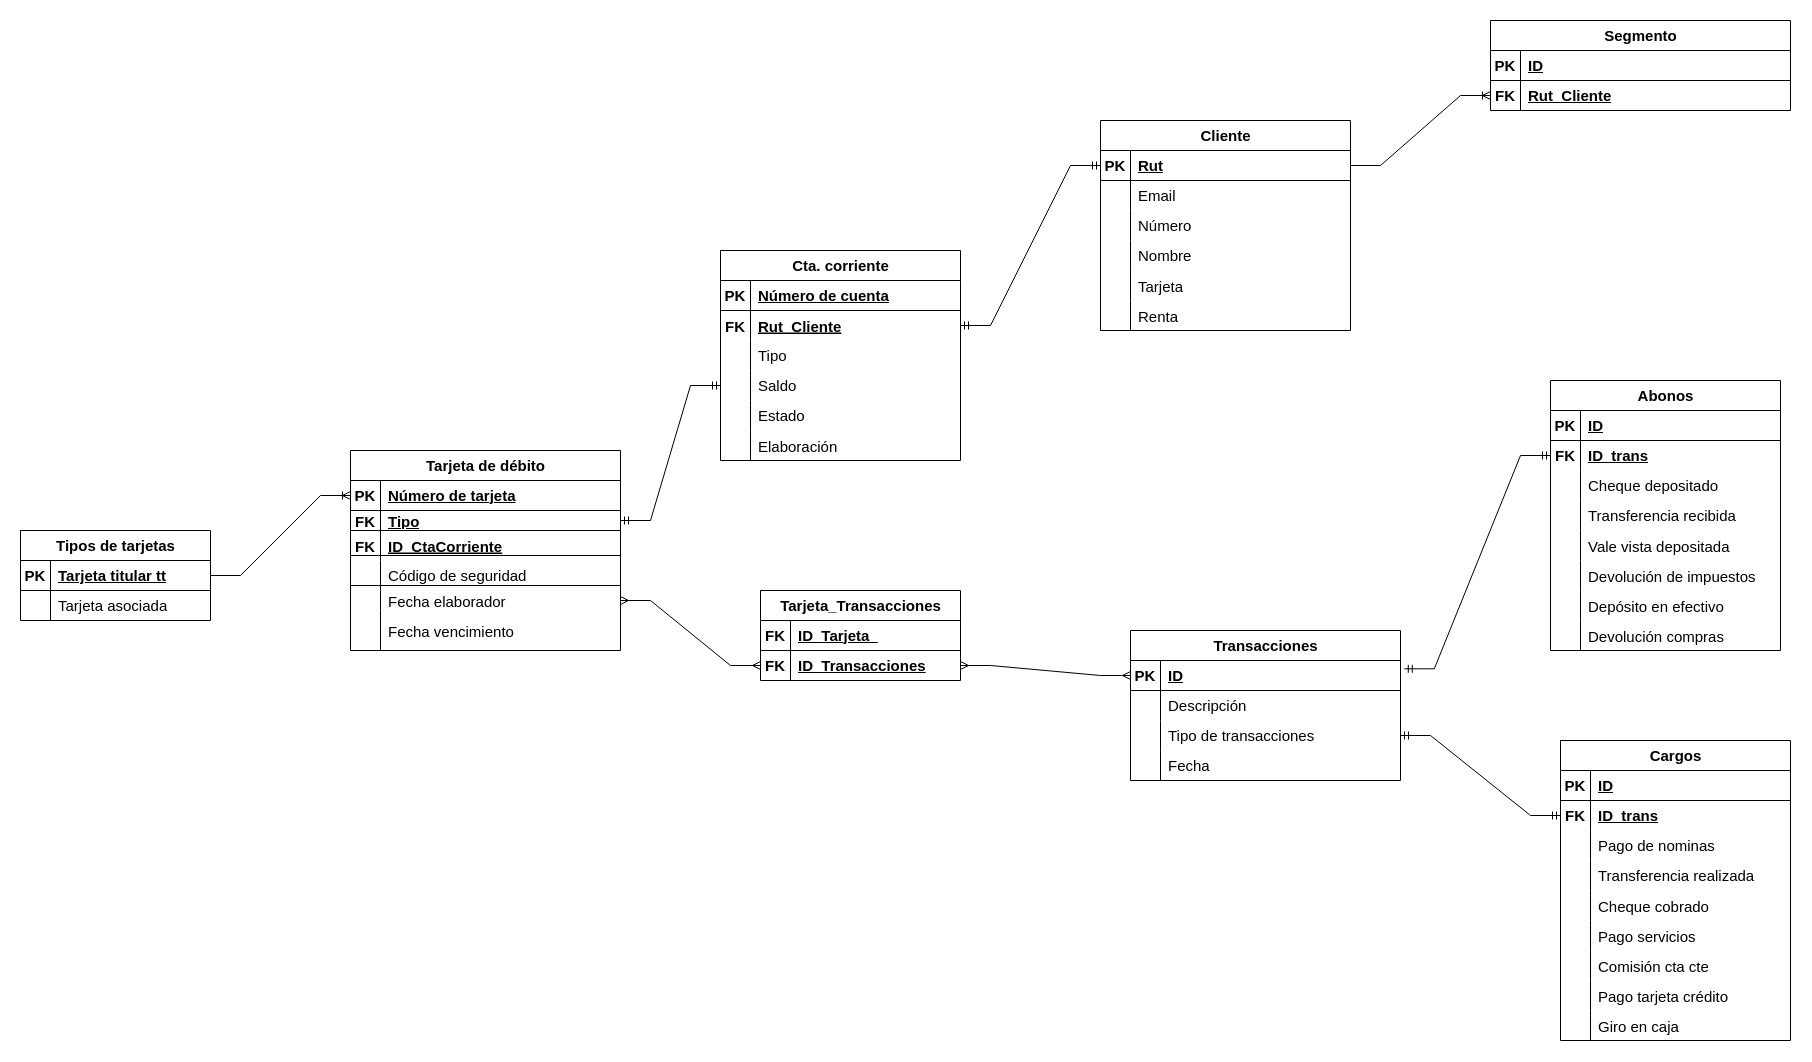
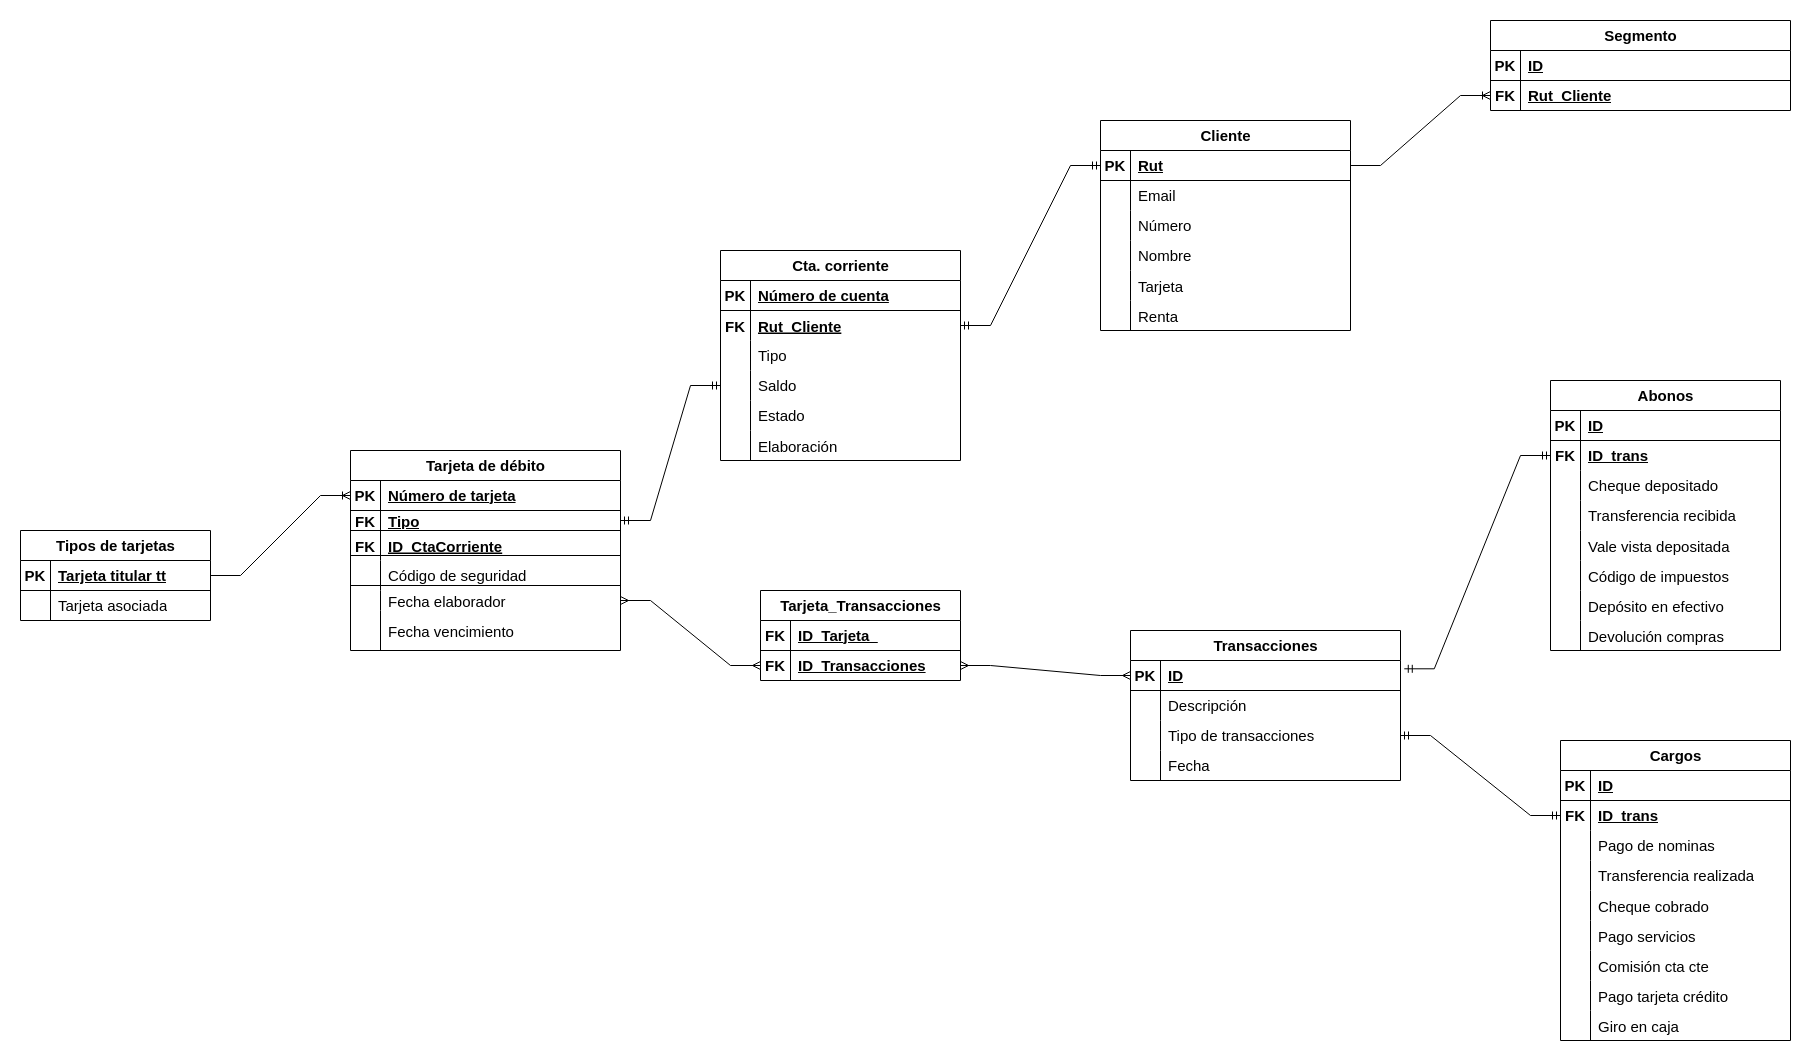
node "Devolución de impuestos": label "Devolución de impuestos" -> "Código de impuestos"
